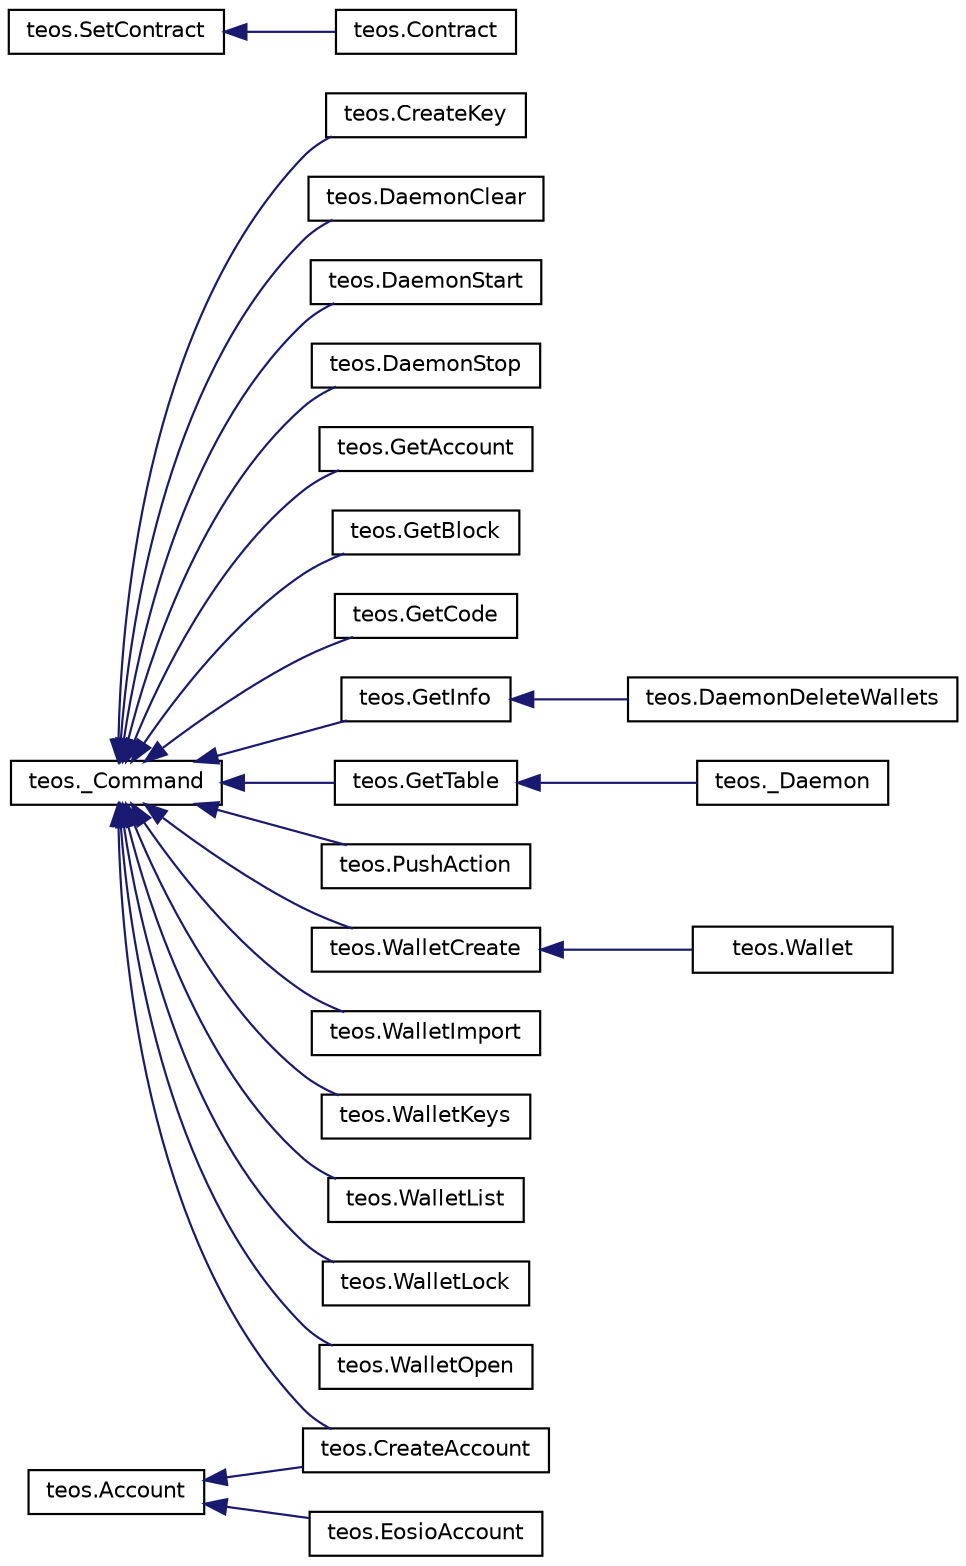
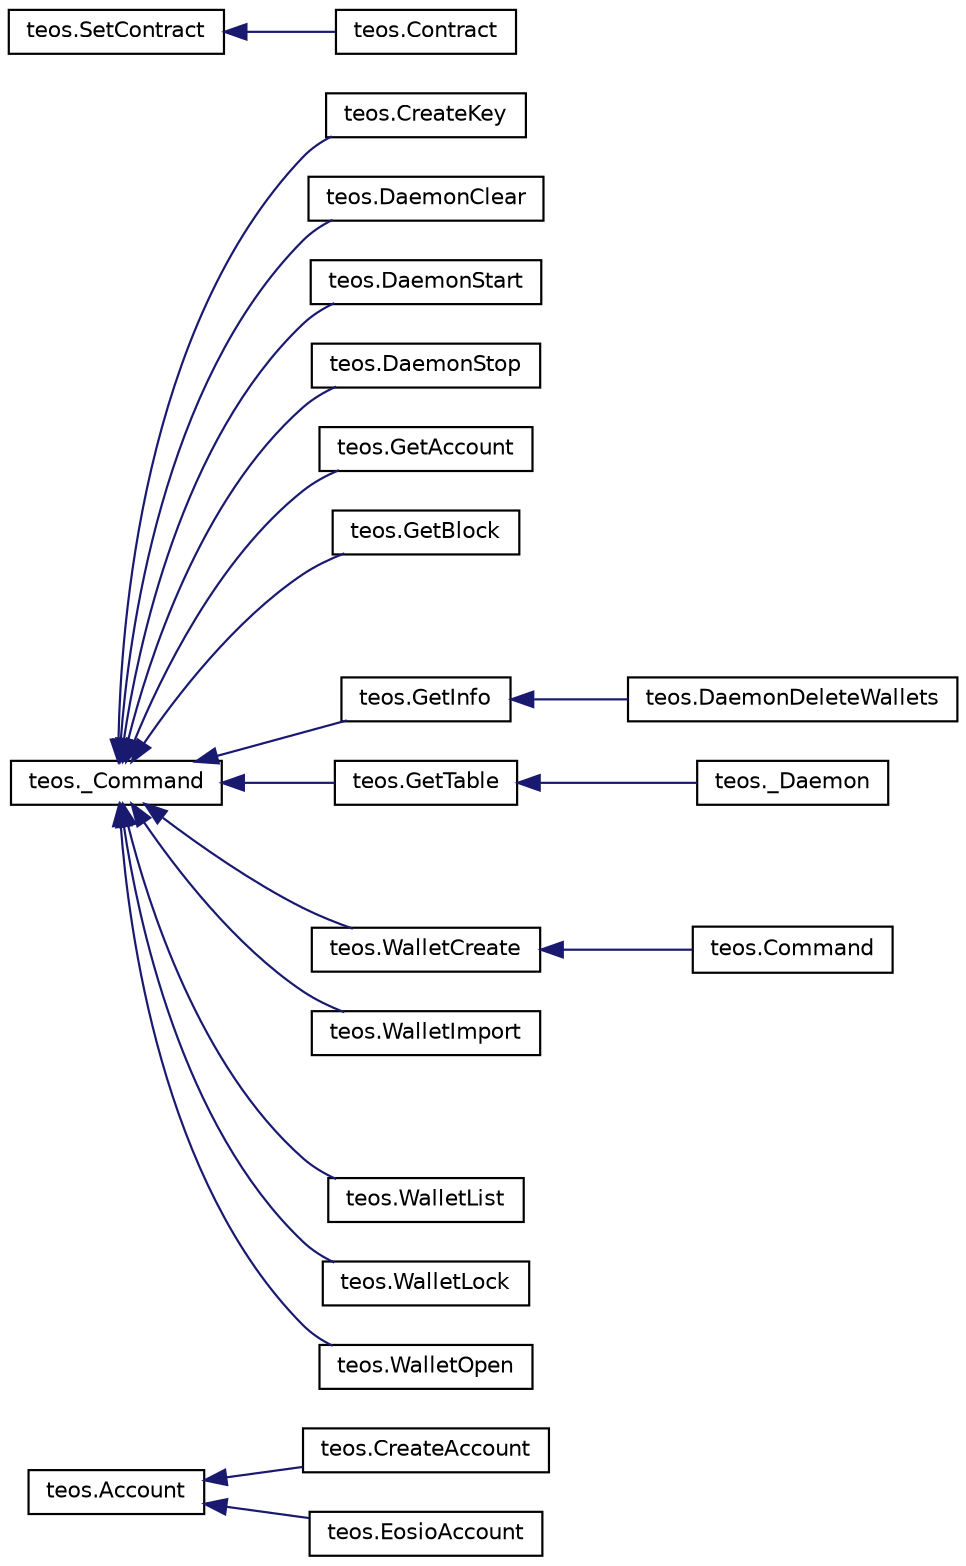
node "teos.GetCode": removed
node "teos.PushAction": removed
node "teos.Wallet": label "teos.Wallet" -> "teos.Command"
node "teos.WalletKeys": removed
edge "teos.CreateAccount" -> "teos._Command": removed
